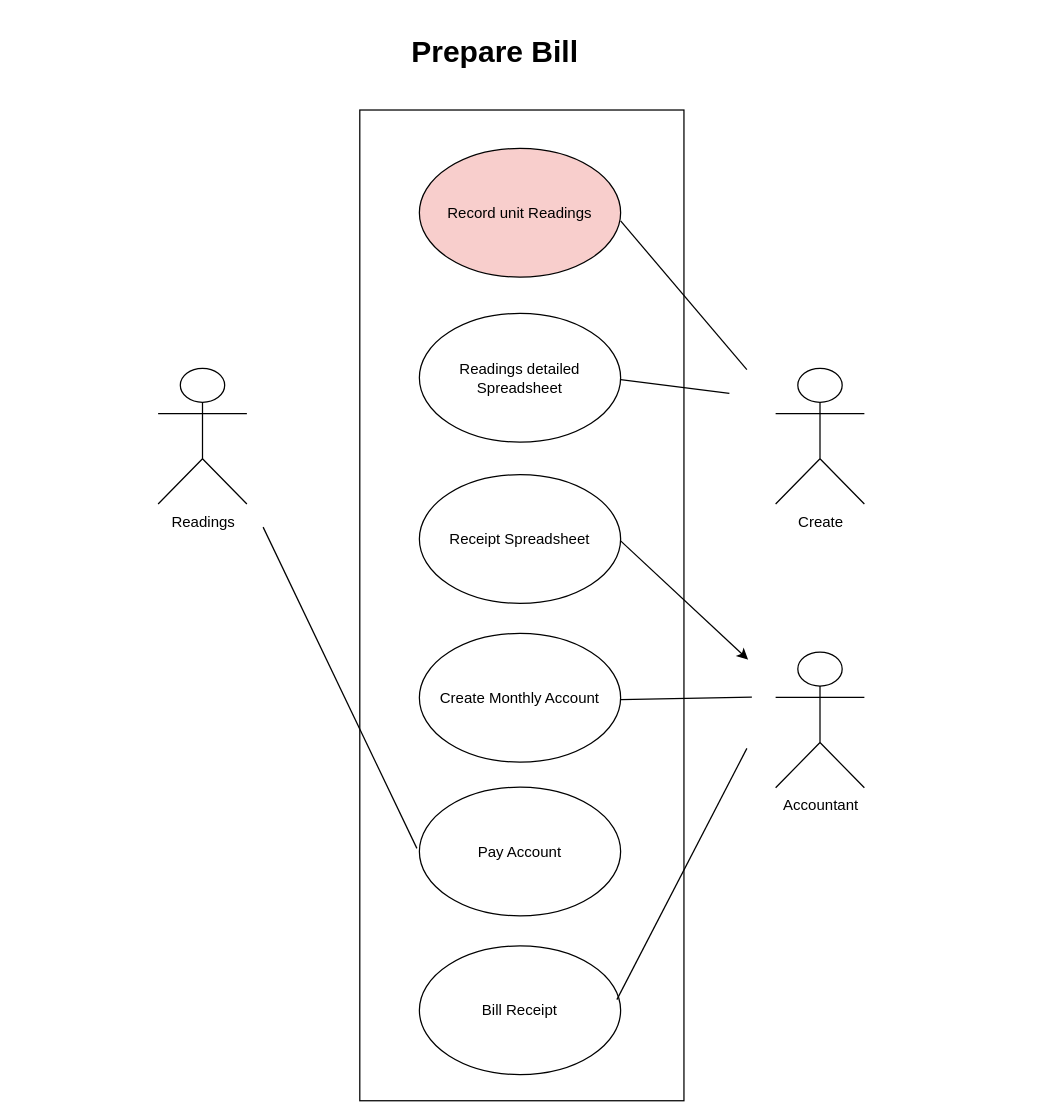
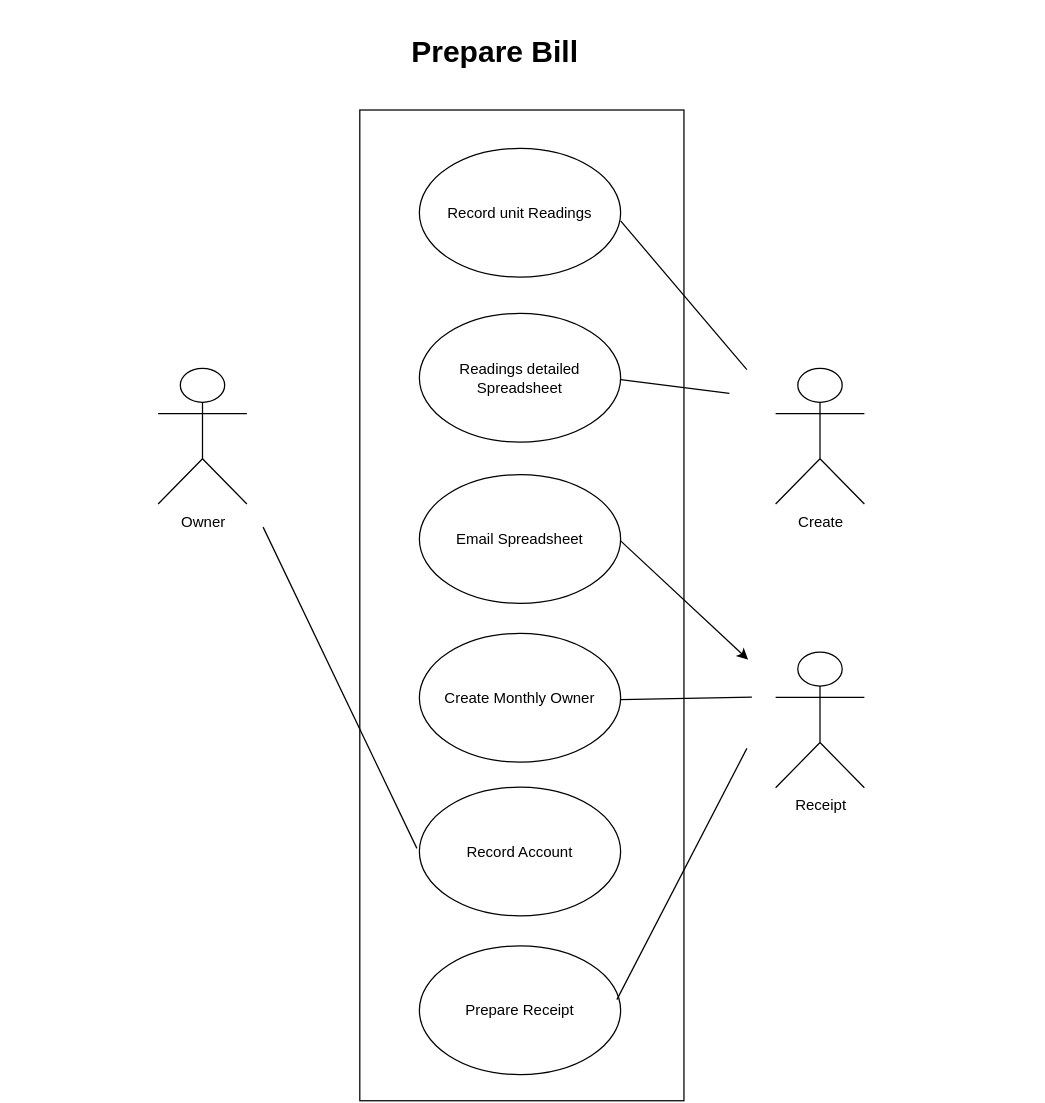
node "Record unit Readings": fillcolor #f8cecc -> #ffffff
node "Readings": label "Readings" -> "Owner"
node "Receipt Spreadsheet": label "Receipt Spreadsheet" -> "Email Spreadsheet"
node "Create Monthly Account": label "Create Monthly Account" -> "Create Monthly Owner"
node "Accountant": label "Accountant" -> "Receipt"
node "Pay Account": label "Pay Account" -> "Record Account"
node "Bill Receipt": label "Bill Receipt" -> "Prepare Receipt"
